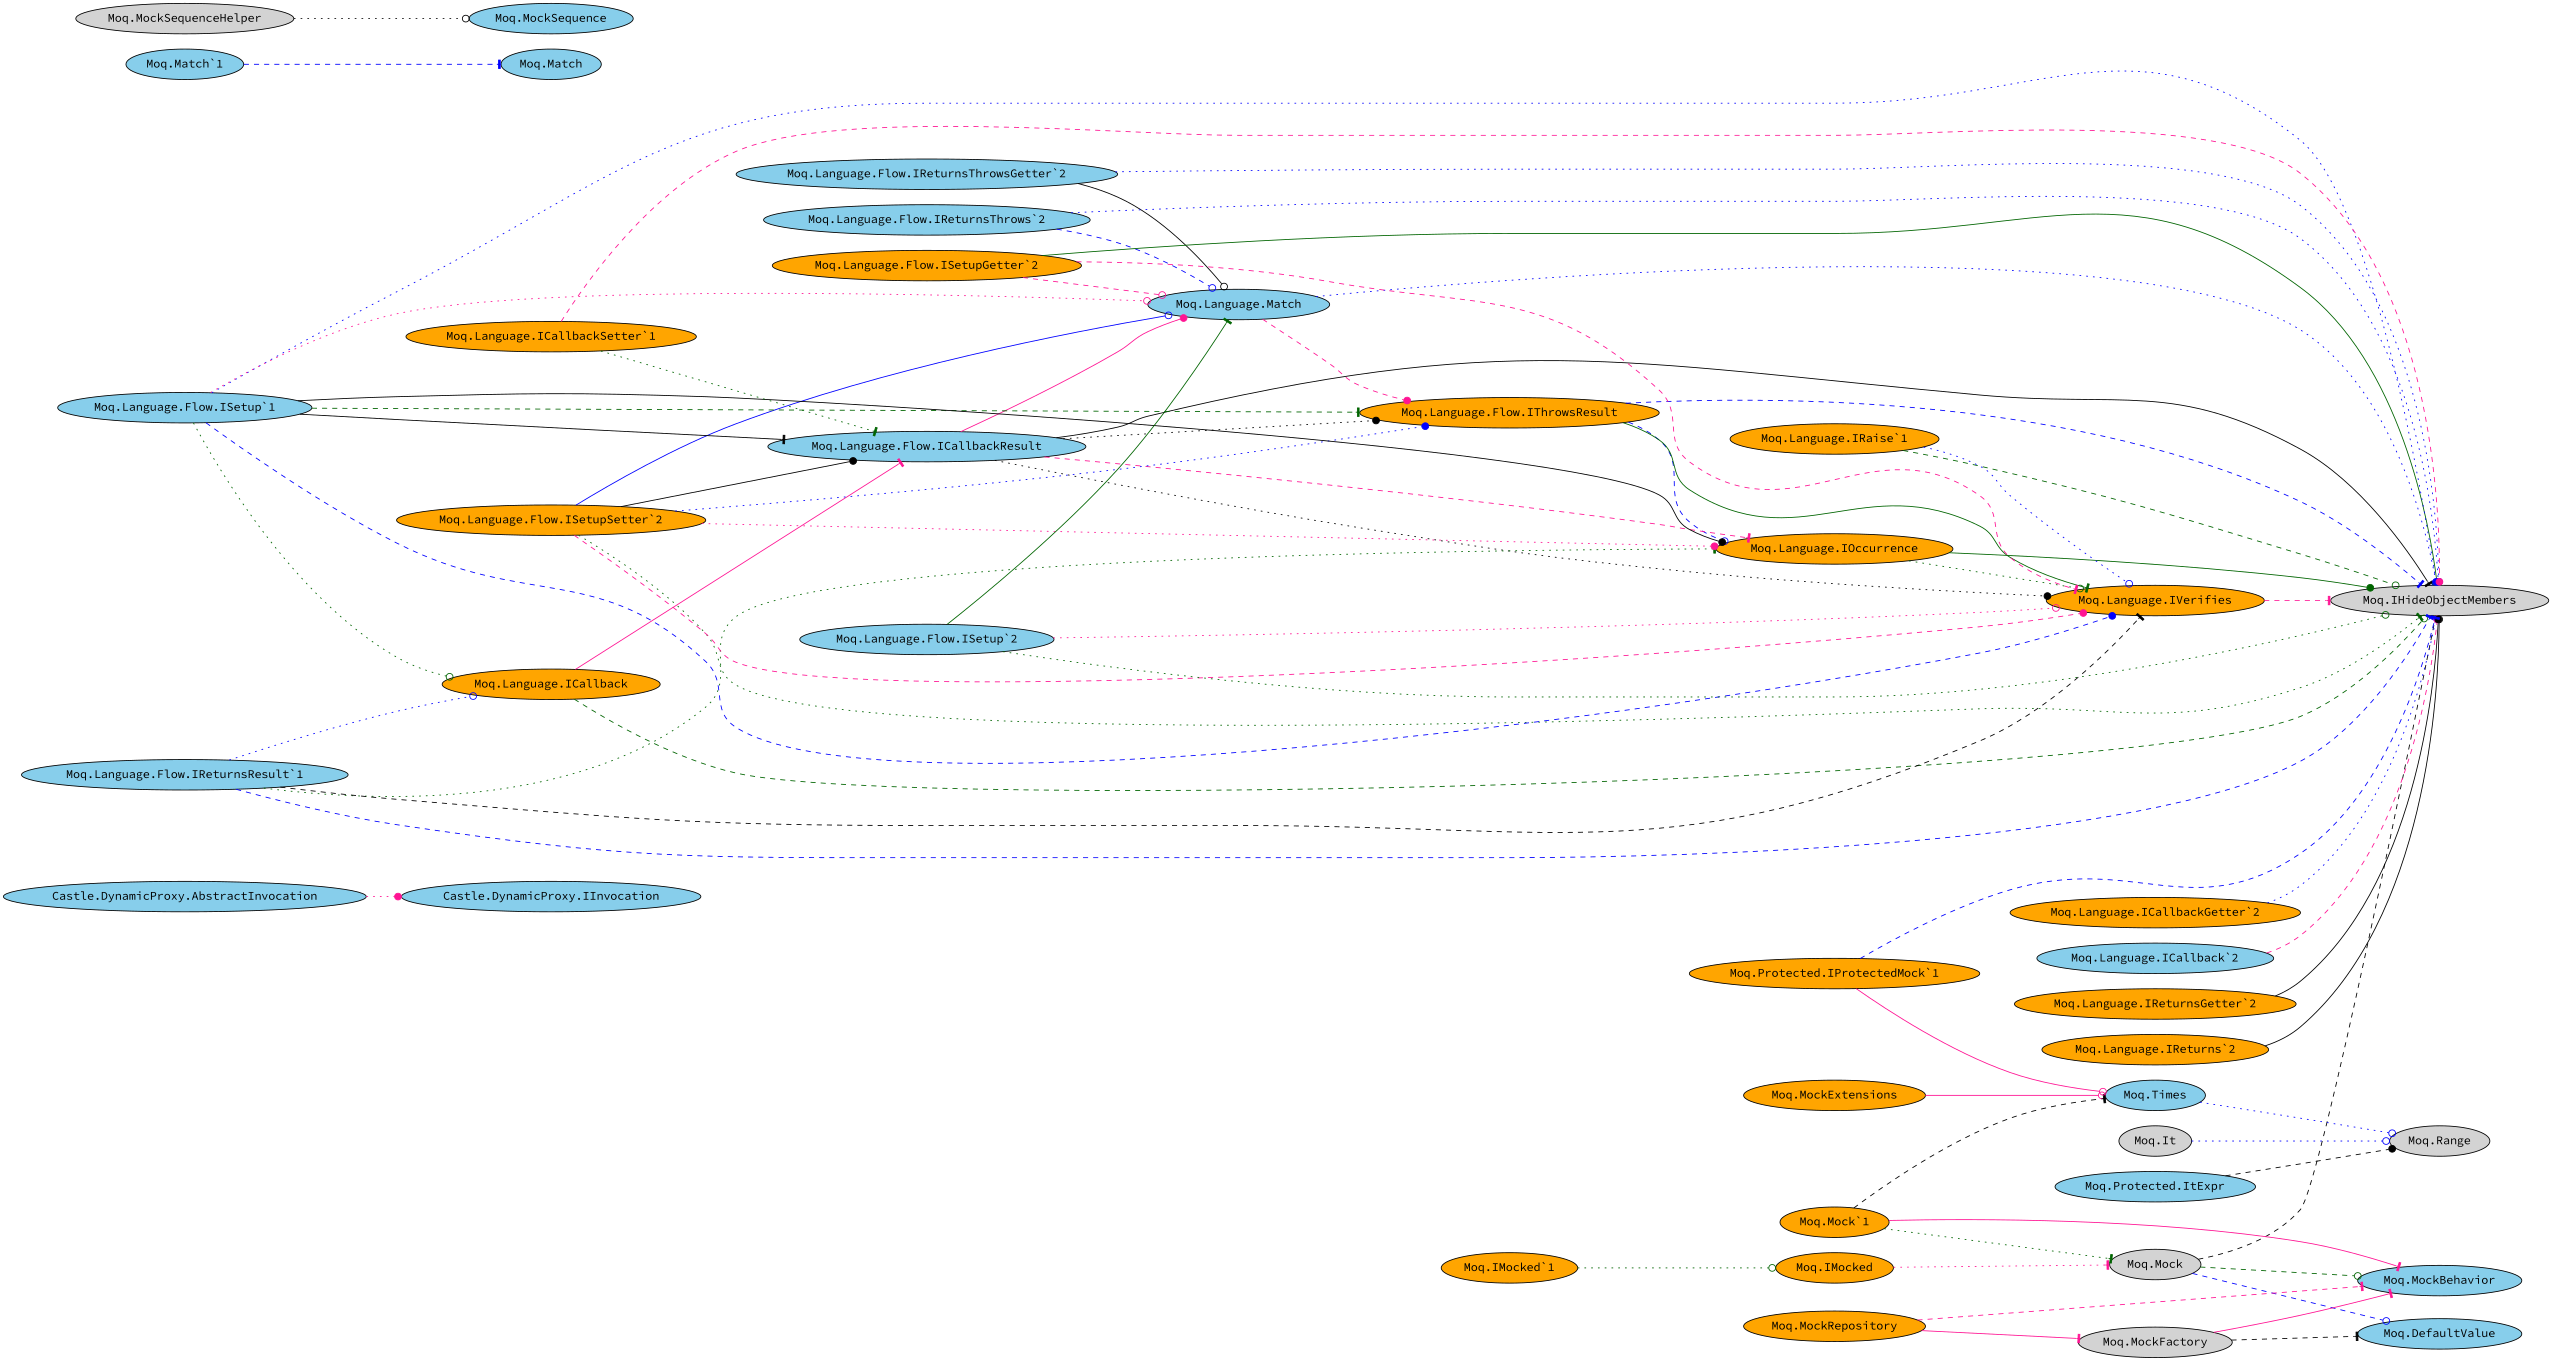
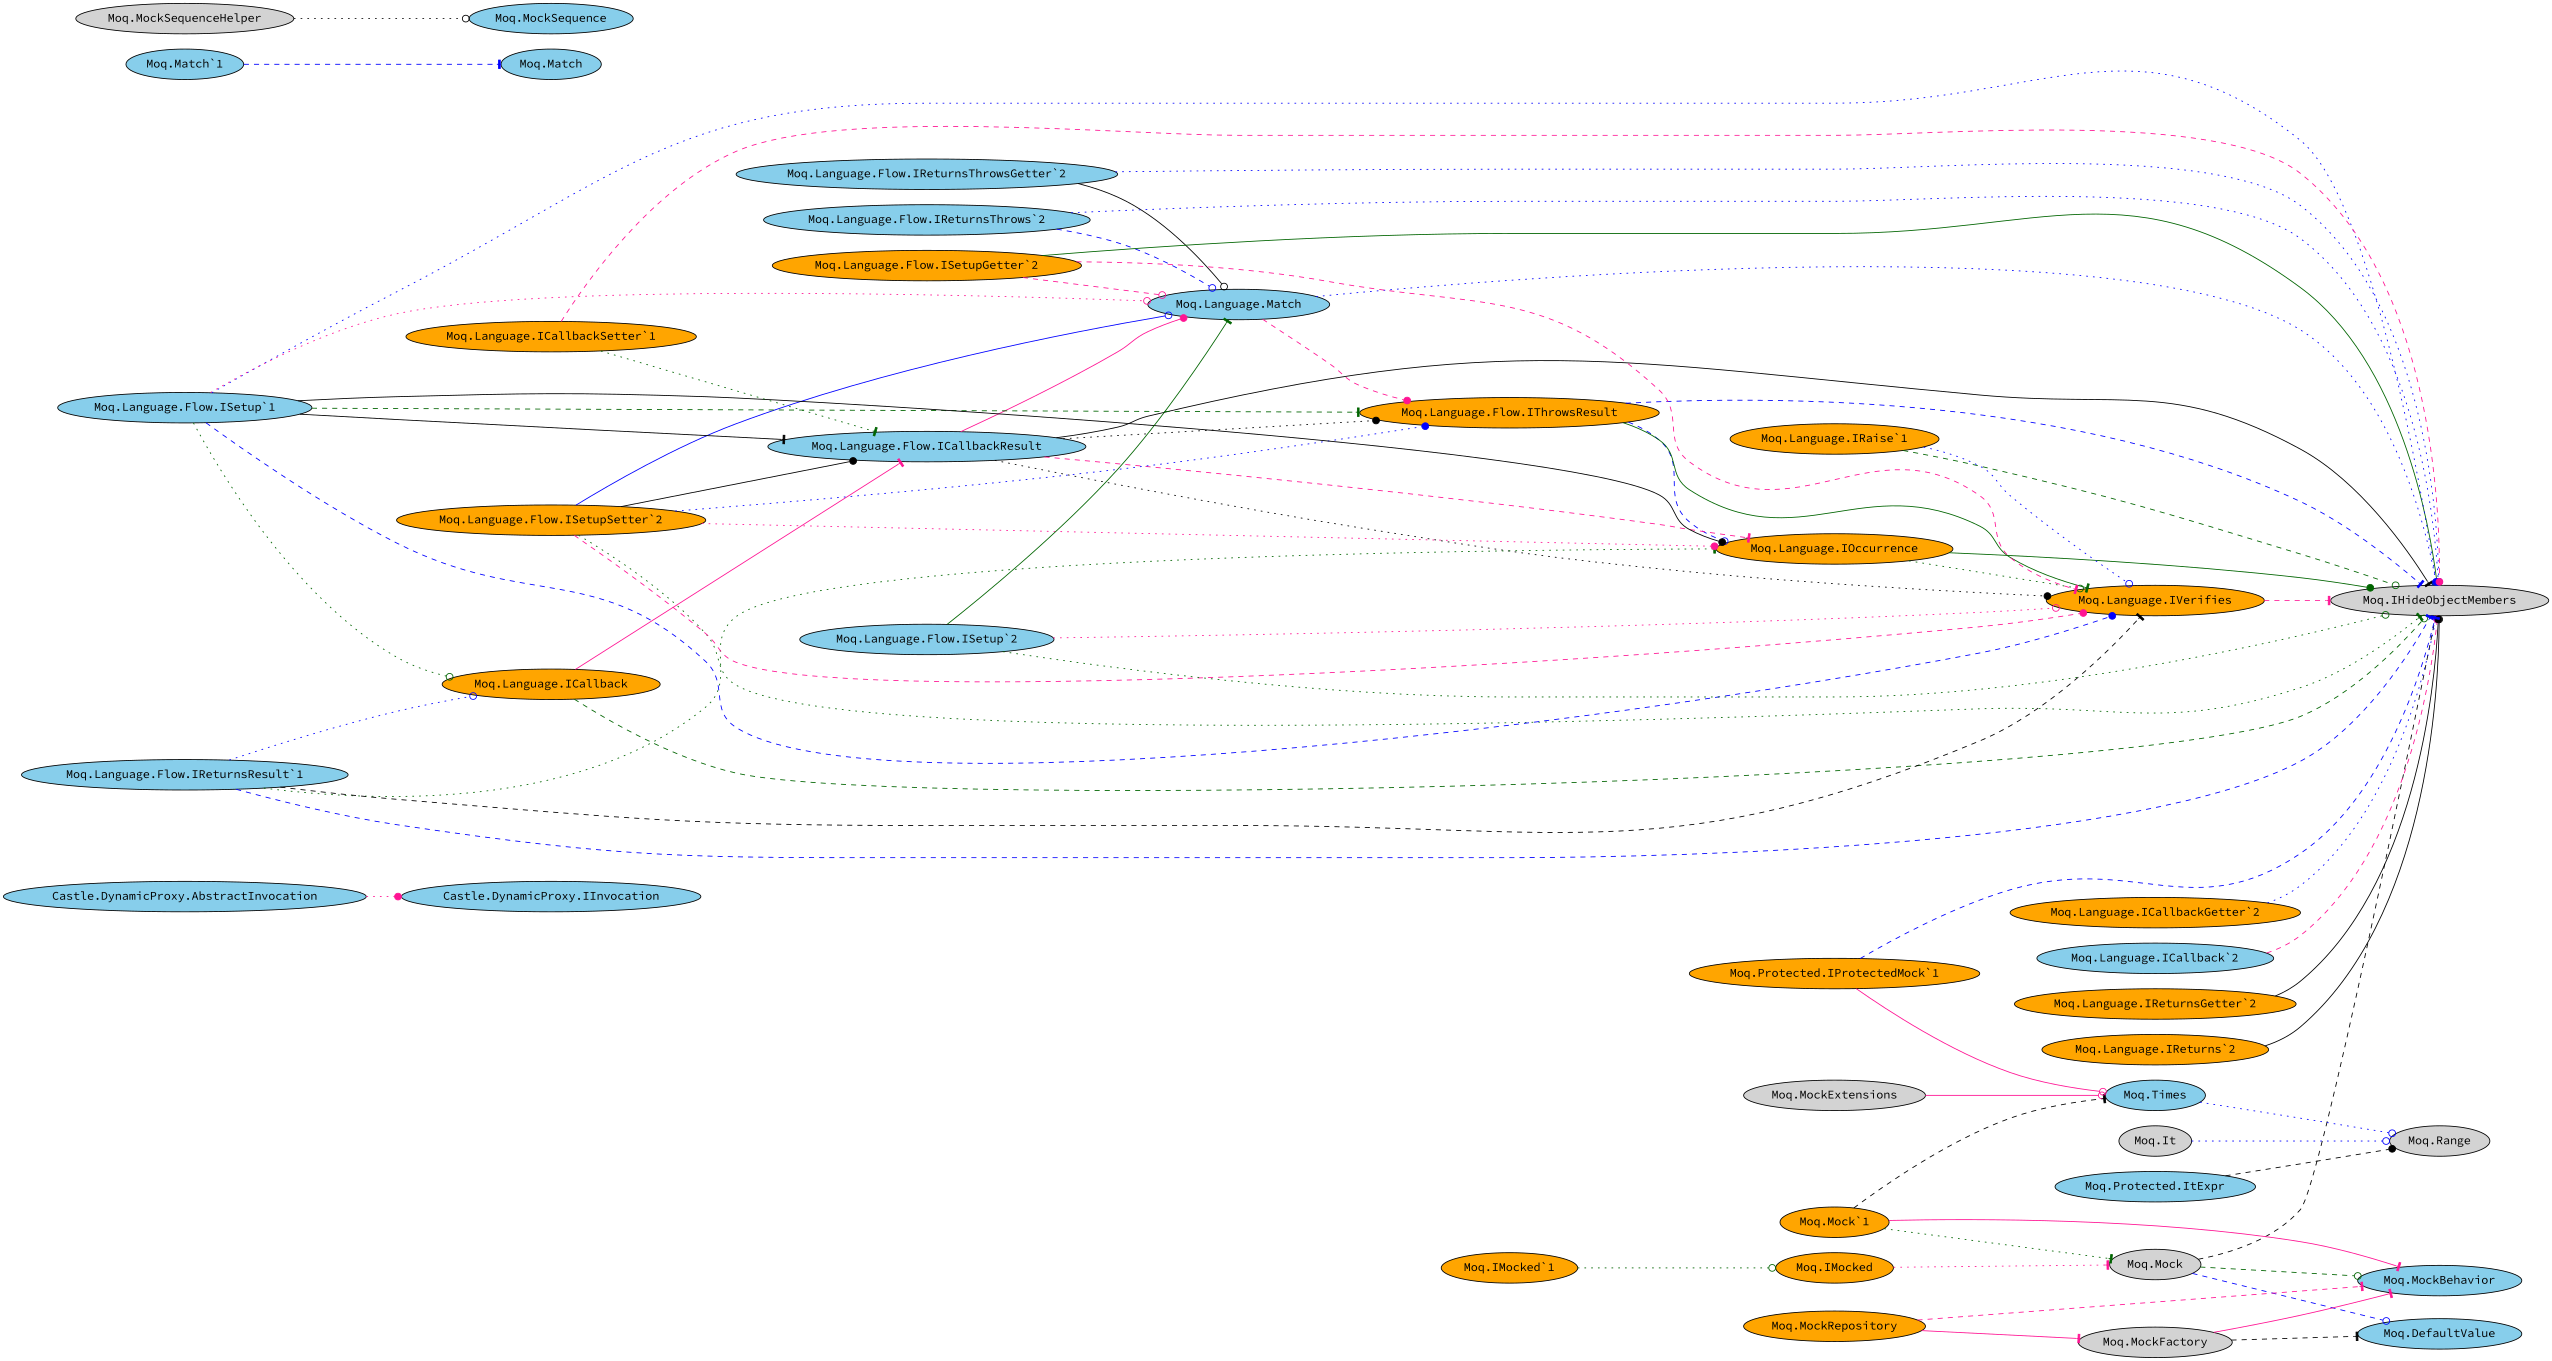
node "Moq.MockExtensions": fillcolor orange -> lightgrey
